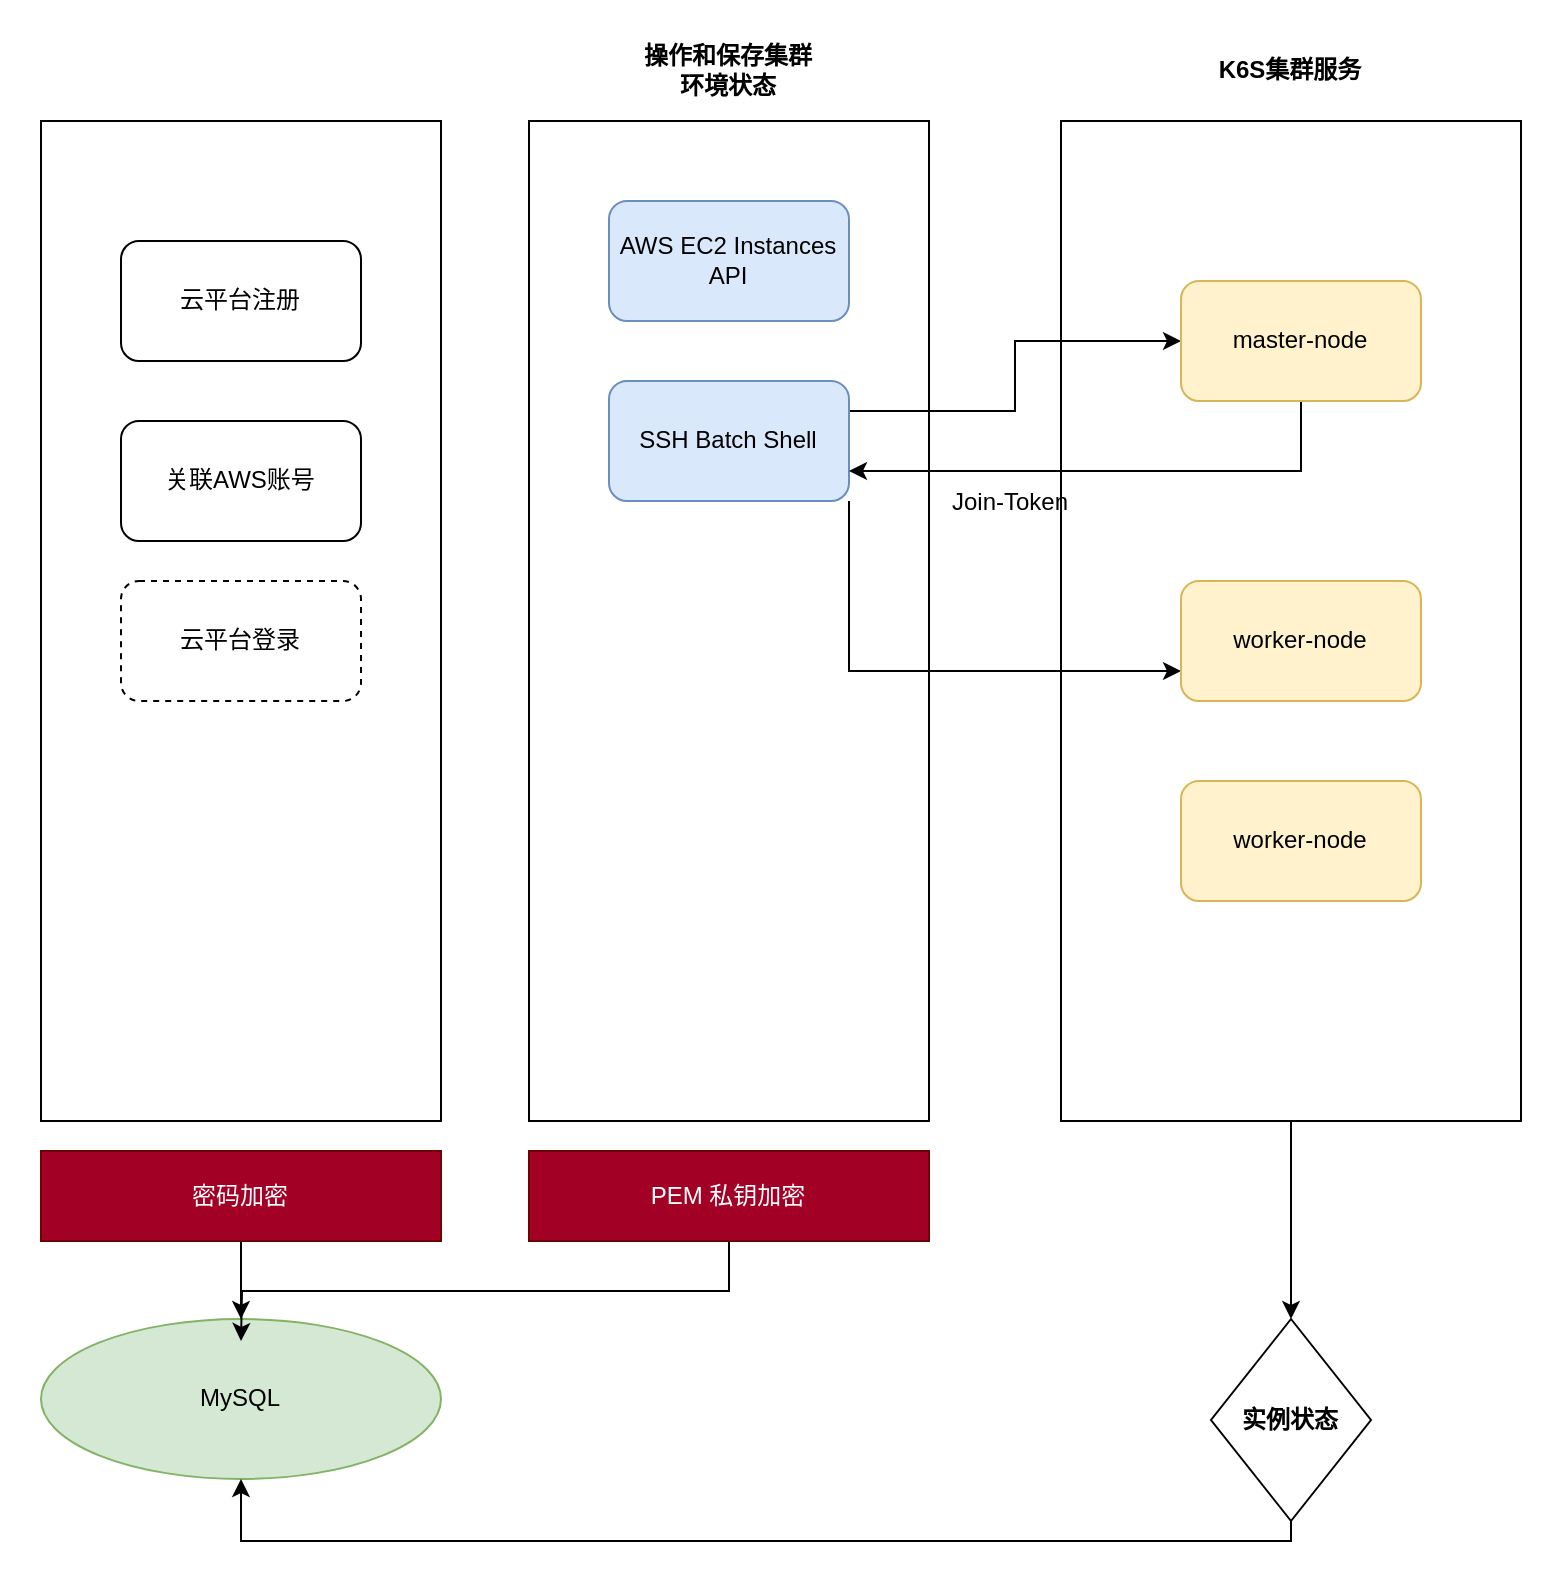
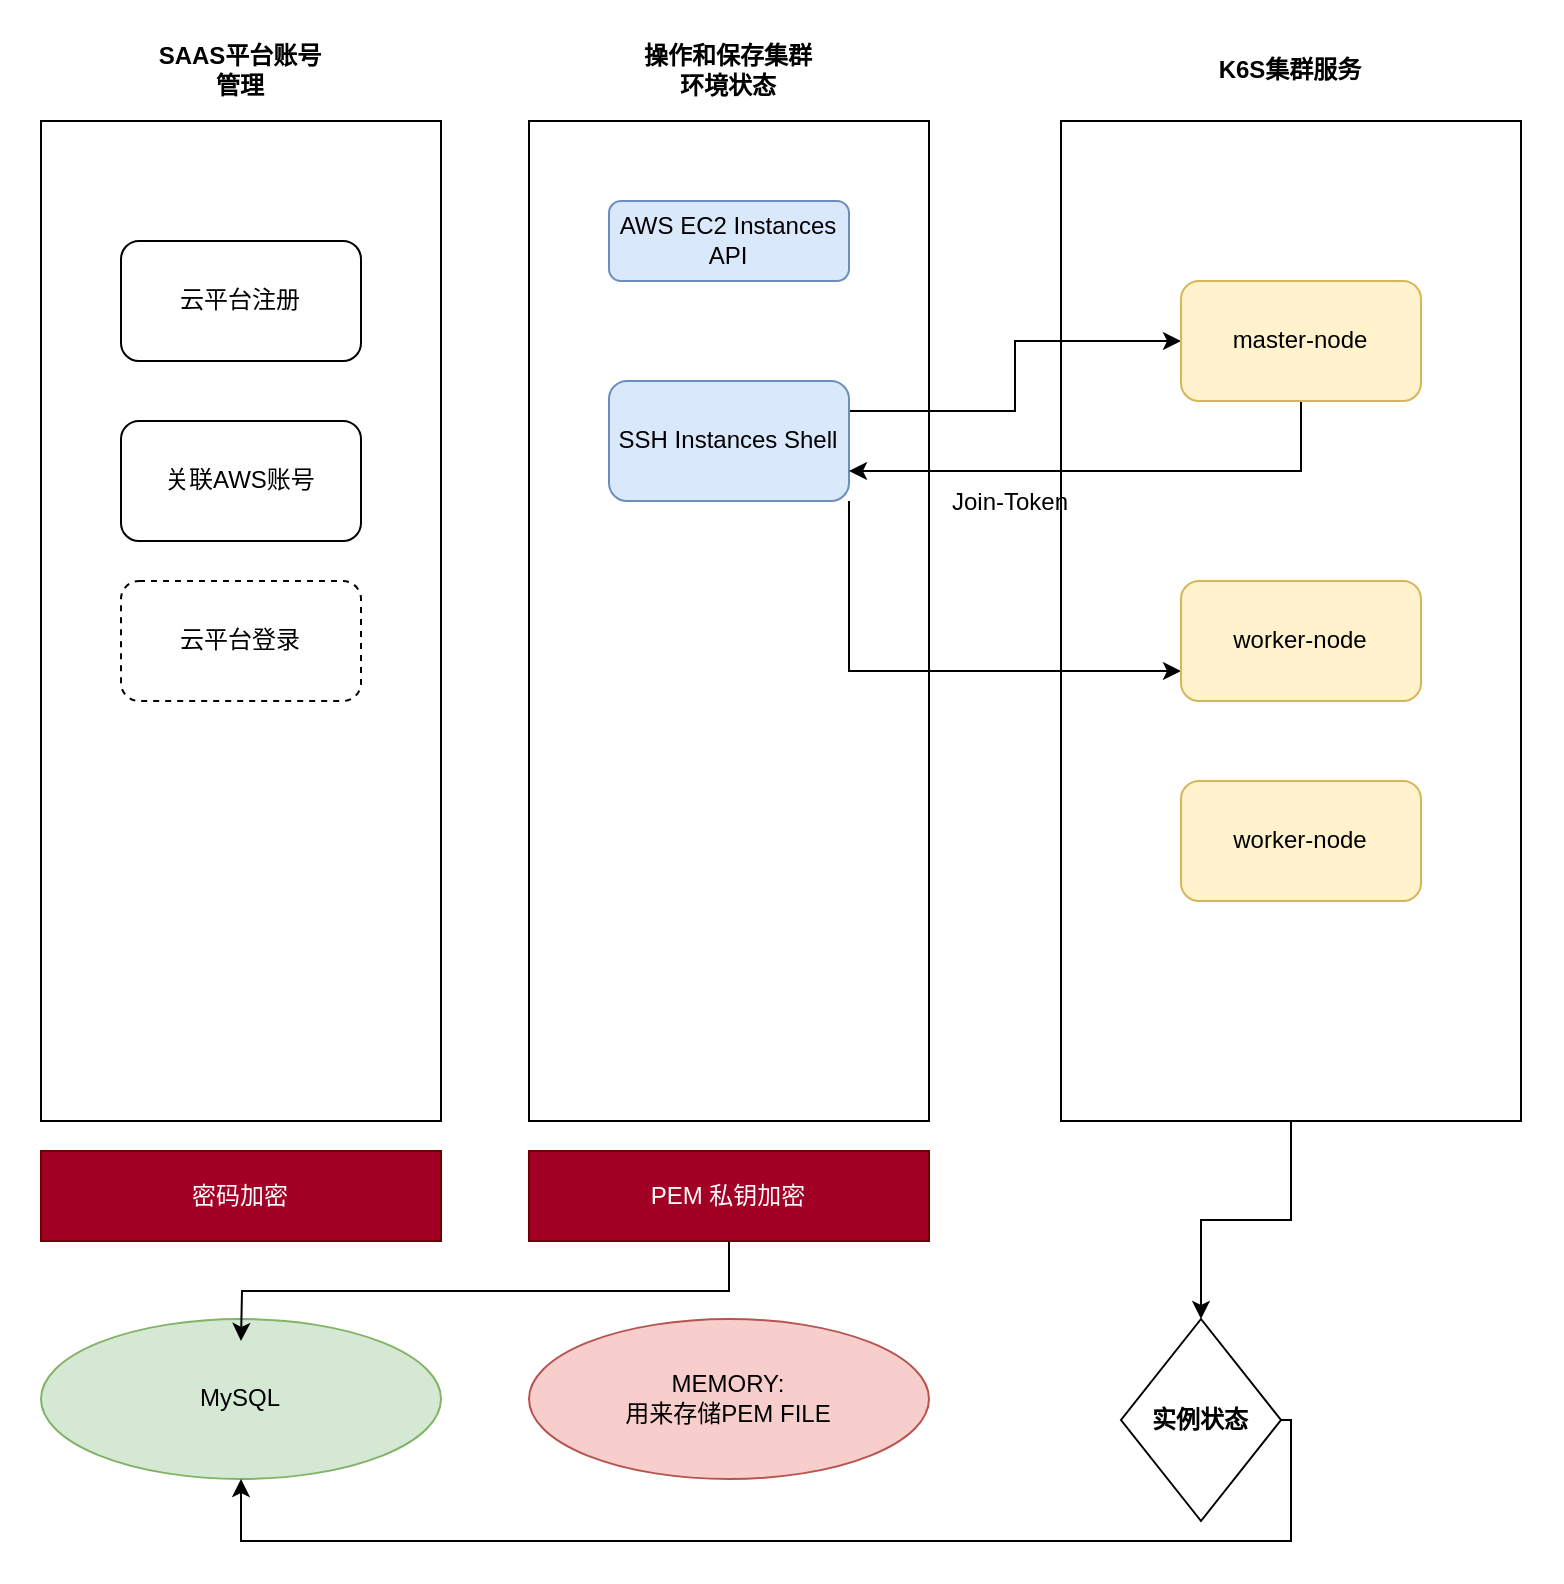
node "SAAS平台账号管理": added
node "AWS EC2 Instances API": size 240x120 -> 240x80
node "SSH Batch Shell": label "SSH Batch Shell" -> "SSH Instances Shell"
edge "密码加密" -> "MySQL": removed
node "MEMORY: 用来存储PEM FILE": added
node "实例状态": moved (1291, 1420) -> (1201, 1420)
